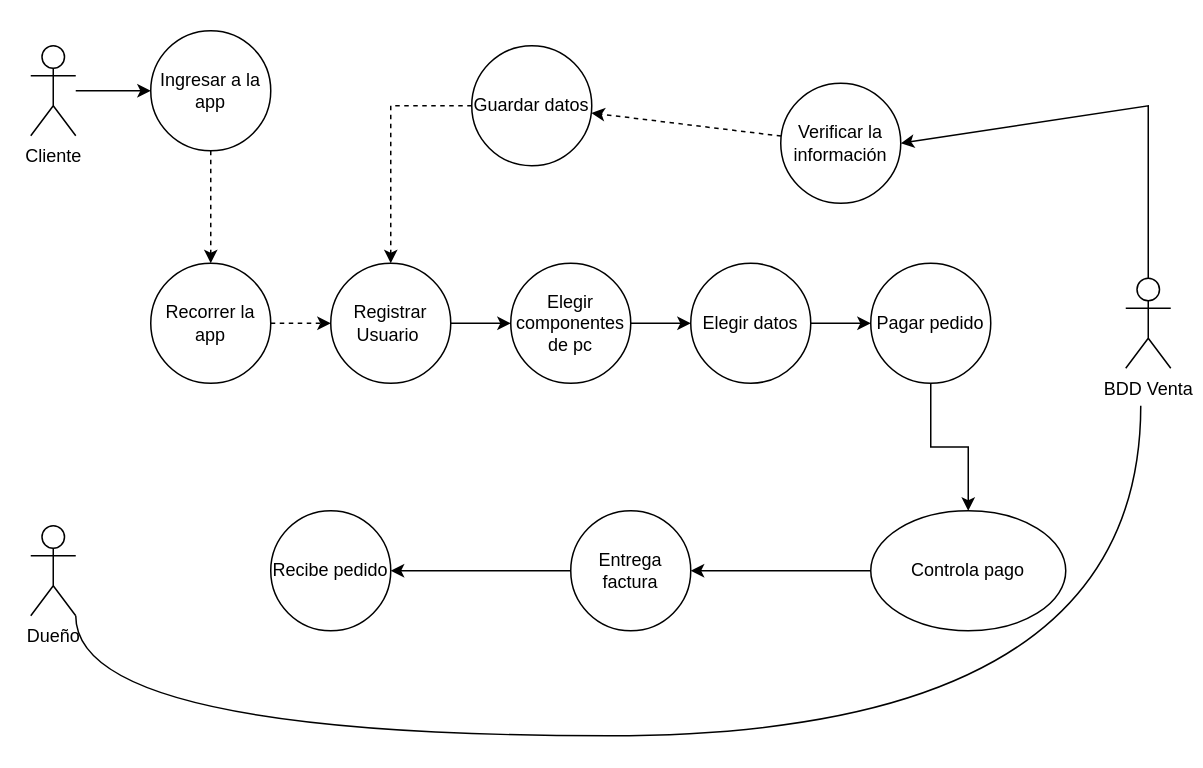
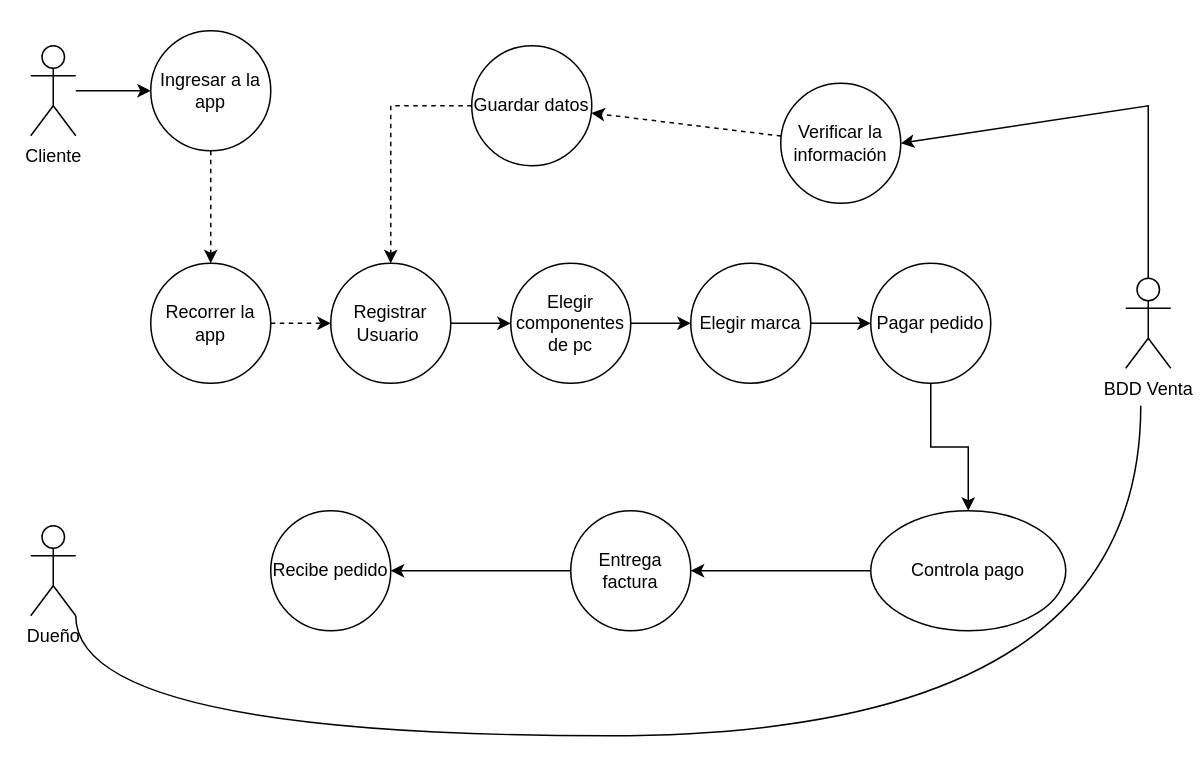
node "Elegir datos": label "Elegir datos" -> "Elegir marca"
